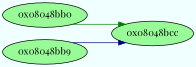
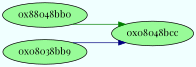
node "0x08048bb0": label "0x08048bb0" -> "0x88048bb0"
node "0x08048bb9": label "0x08048bb9" -> "0x08038bb9"
